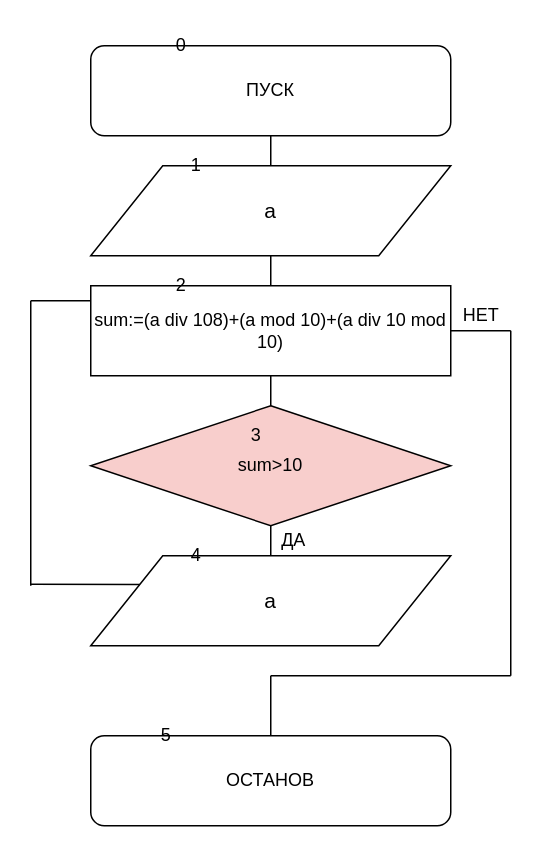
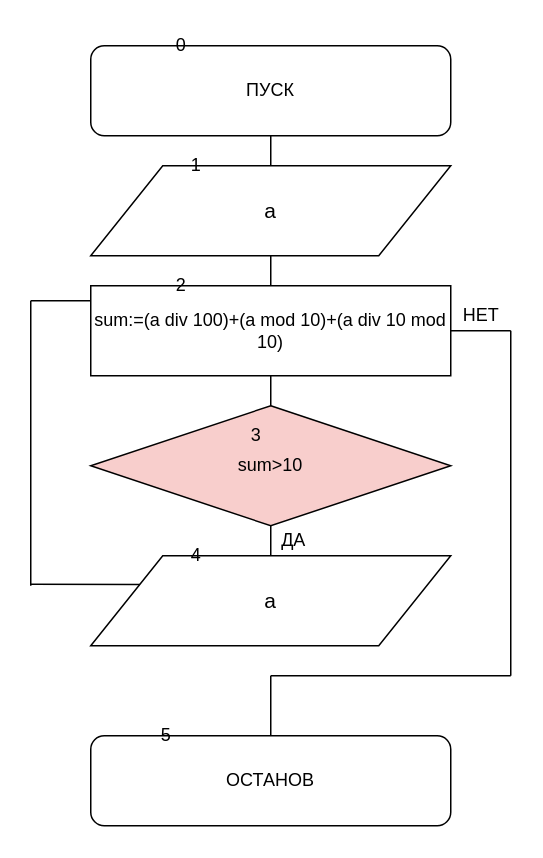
node "sum:=(a div 108)+(a mod 10)+(a div 10 mod 10)": label "sum:=(a div 108)+(a mod 10)+(a div 10 mod 10)" -> "sum:=(a div 100)+(a mod 10)+(a div 10 mod 10)"
